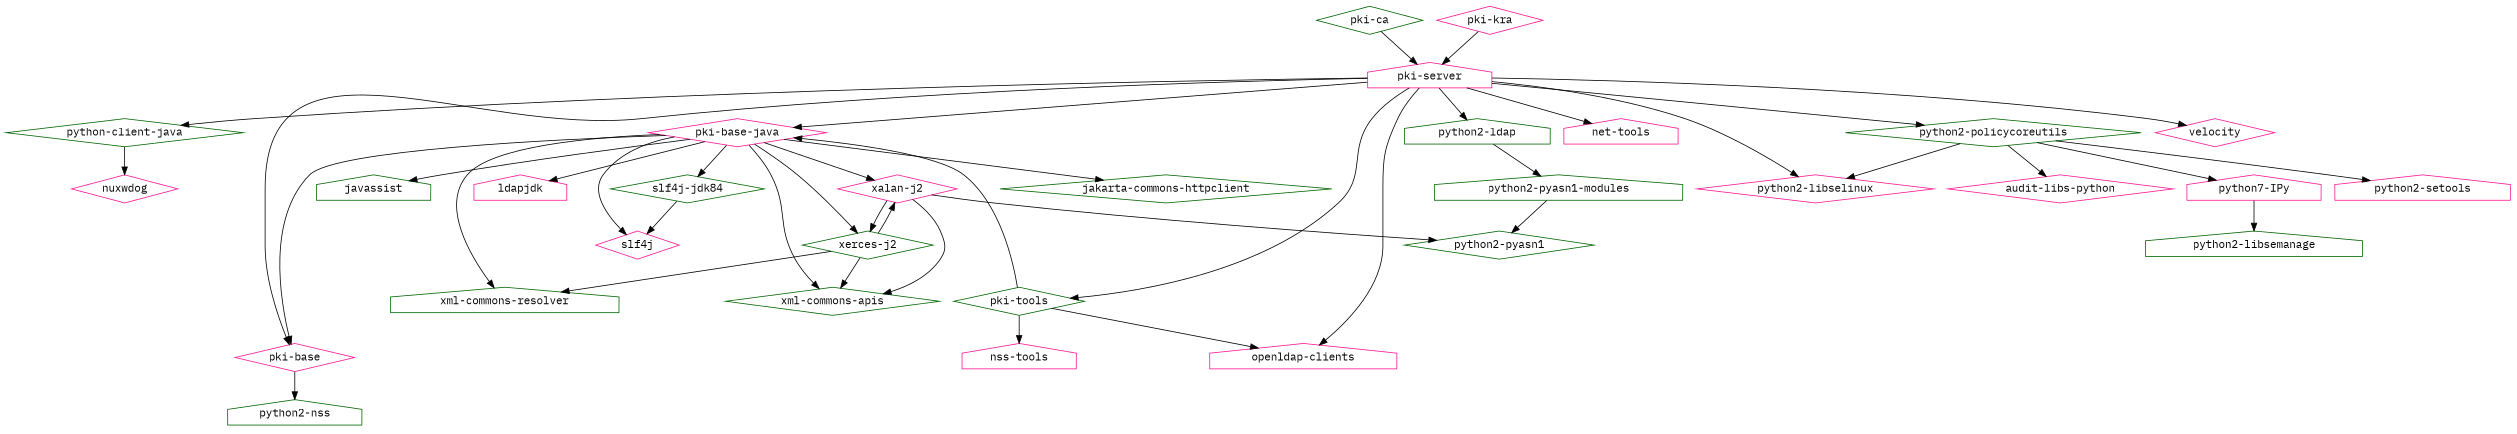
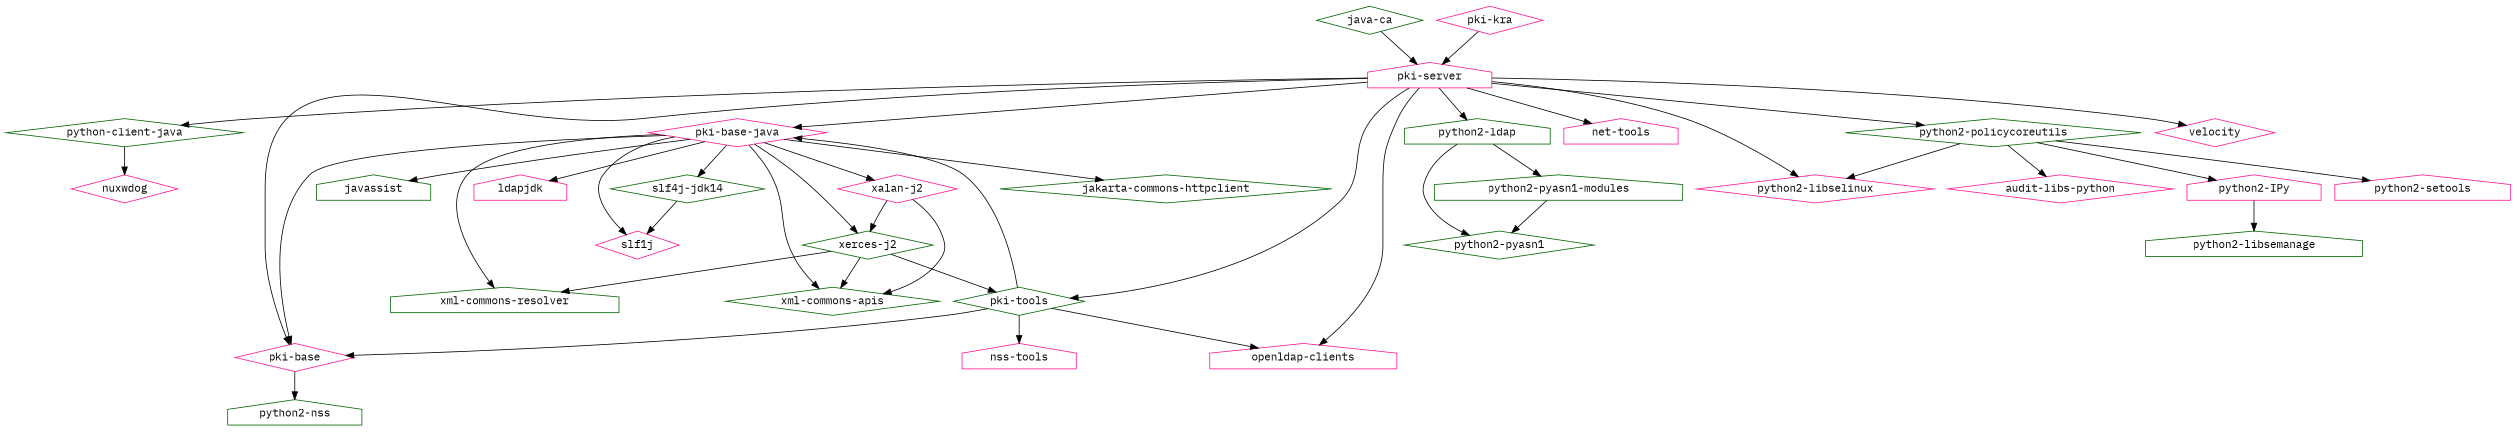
node "pki-ca": label "pki-ca" -> "java-ca"
node "slf4j-jdk84": label "slf4j-jdk84" -> "slf4j-jdk14"
node "python7-IPy": label "python7-IPy" -> "python2-IPy"
edge "xalan-j2" -> "python2-pyasn1": now "python2-ldap" -> "python2-pyasn1"
edge "xerces-j2" -> "xalan-j2": now "xerces-j2" -> "pki-tools"
node "slf4j": label "slf4j" -> "slf1j"
edge "pki-tools" -> "pki-base": added
